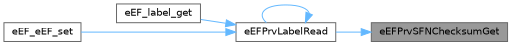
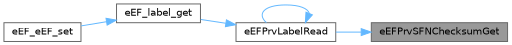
edge "eEF_eEF_set" -> "eEFPrvLabelRead": now "eEF_eEF_set" -> "eEF_label_get"
